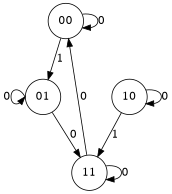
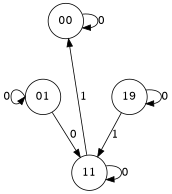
edge "00" -> "01": removed, label "1"
edge "11" -> "00": label "0" -> "1"
node "10": label "10" -> "19"
